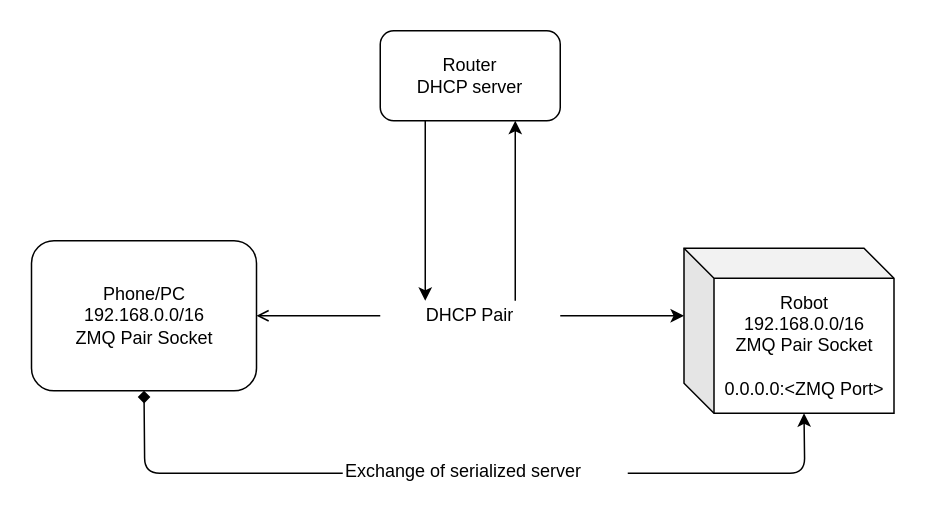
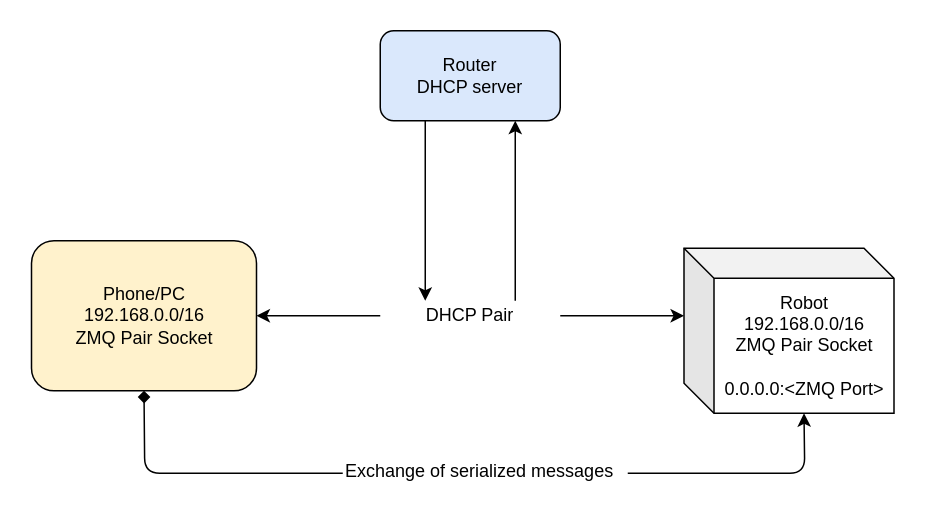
node "Router DHCP server": fillcolor #ffffff -> #dae8fc
node "Phone/PC 192.168.0.0/16 ZMQ Pair Socket": fillcolor #ffffff -> #fff2cc
edge "DHCP Pair" -> "Phone/PC 192.168.0.0/16 ZMQ Pair Socket": arrowhead open -> classic
node "Exchange of serialized server": label "Exchange of serialized server" -> "Exchange of serialized messages"
